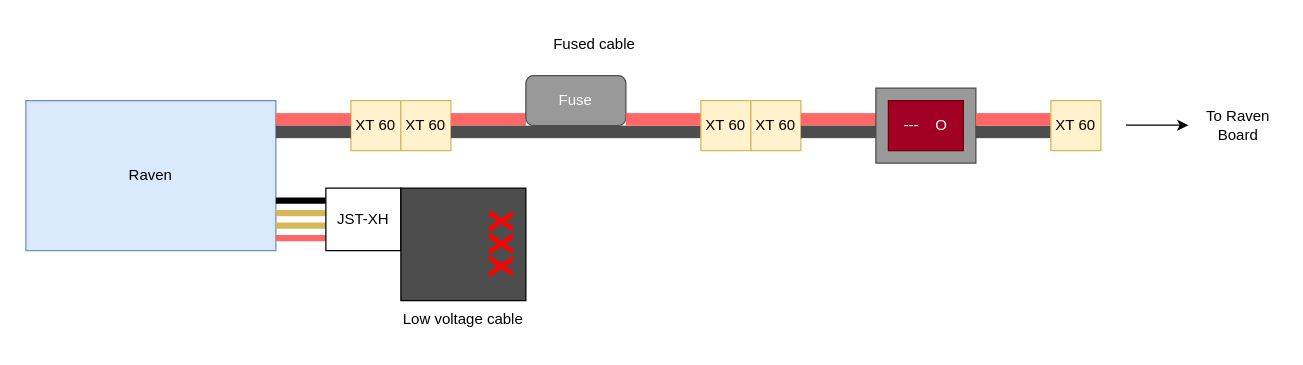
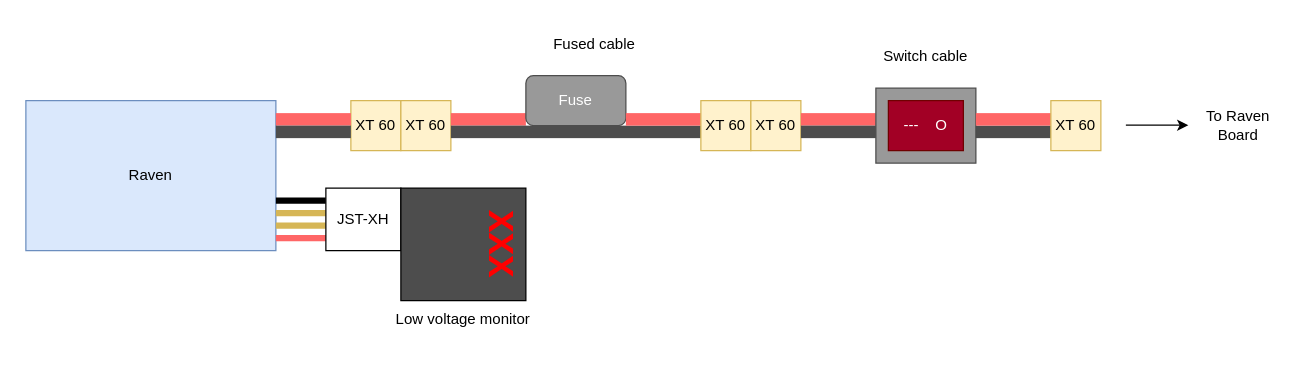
node "Switch cable": added
node "Low voltage cable": label "Low voltage cable" -> "Low voltage monitor"
